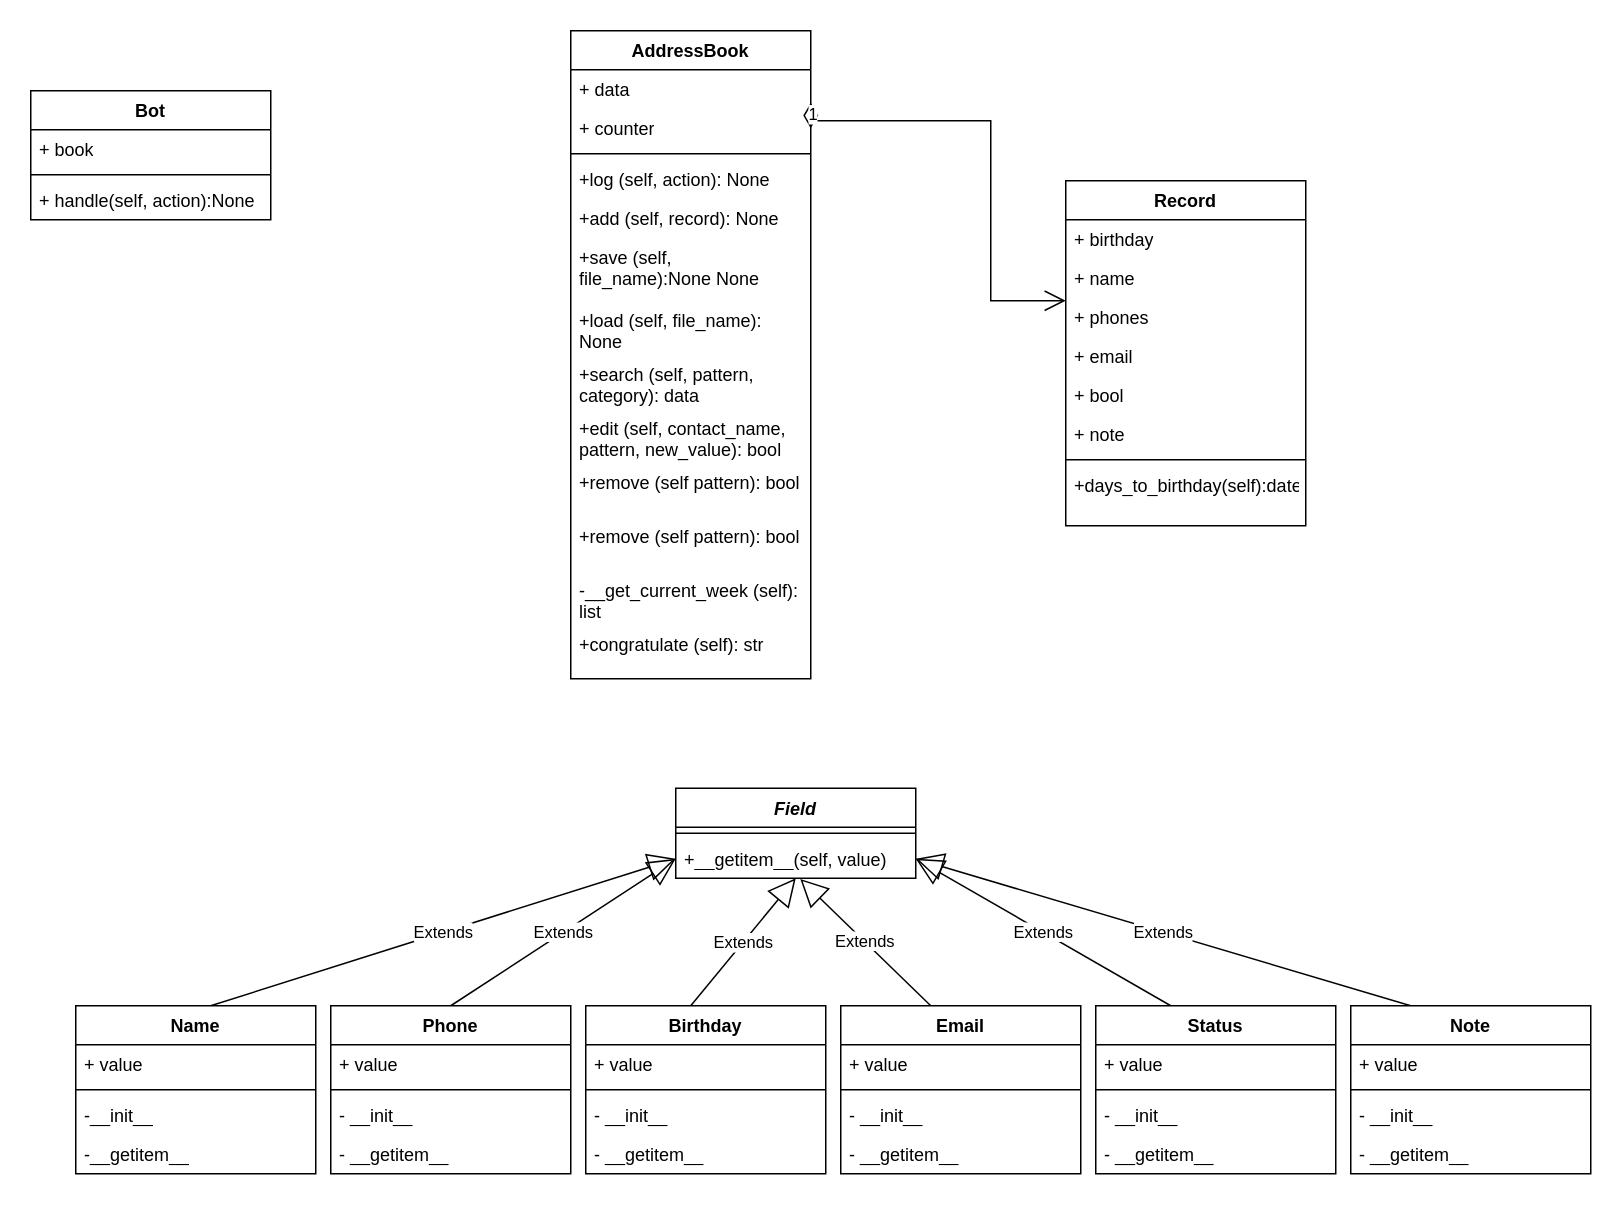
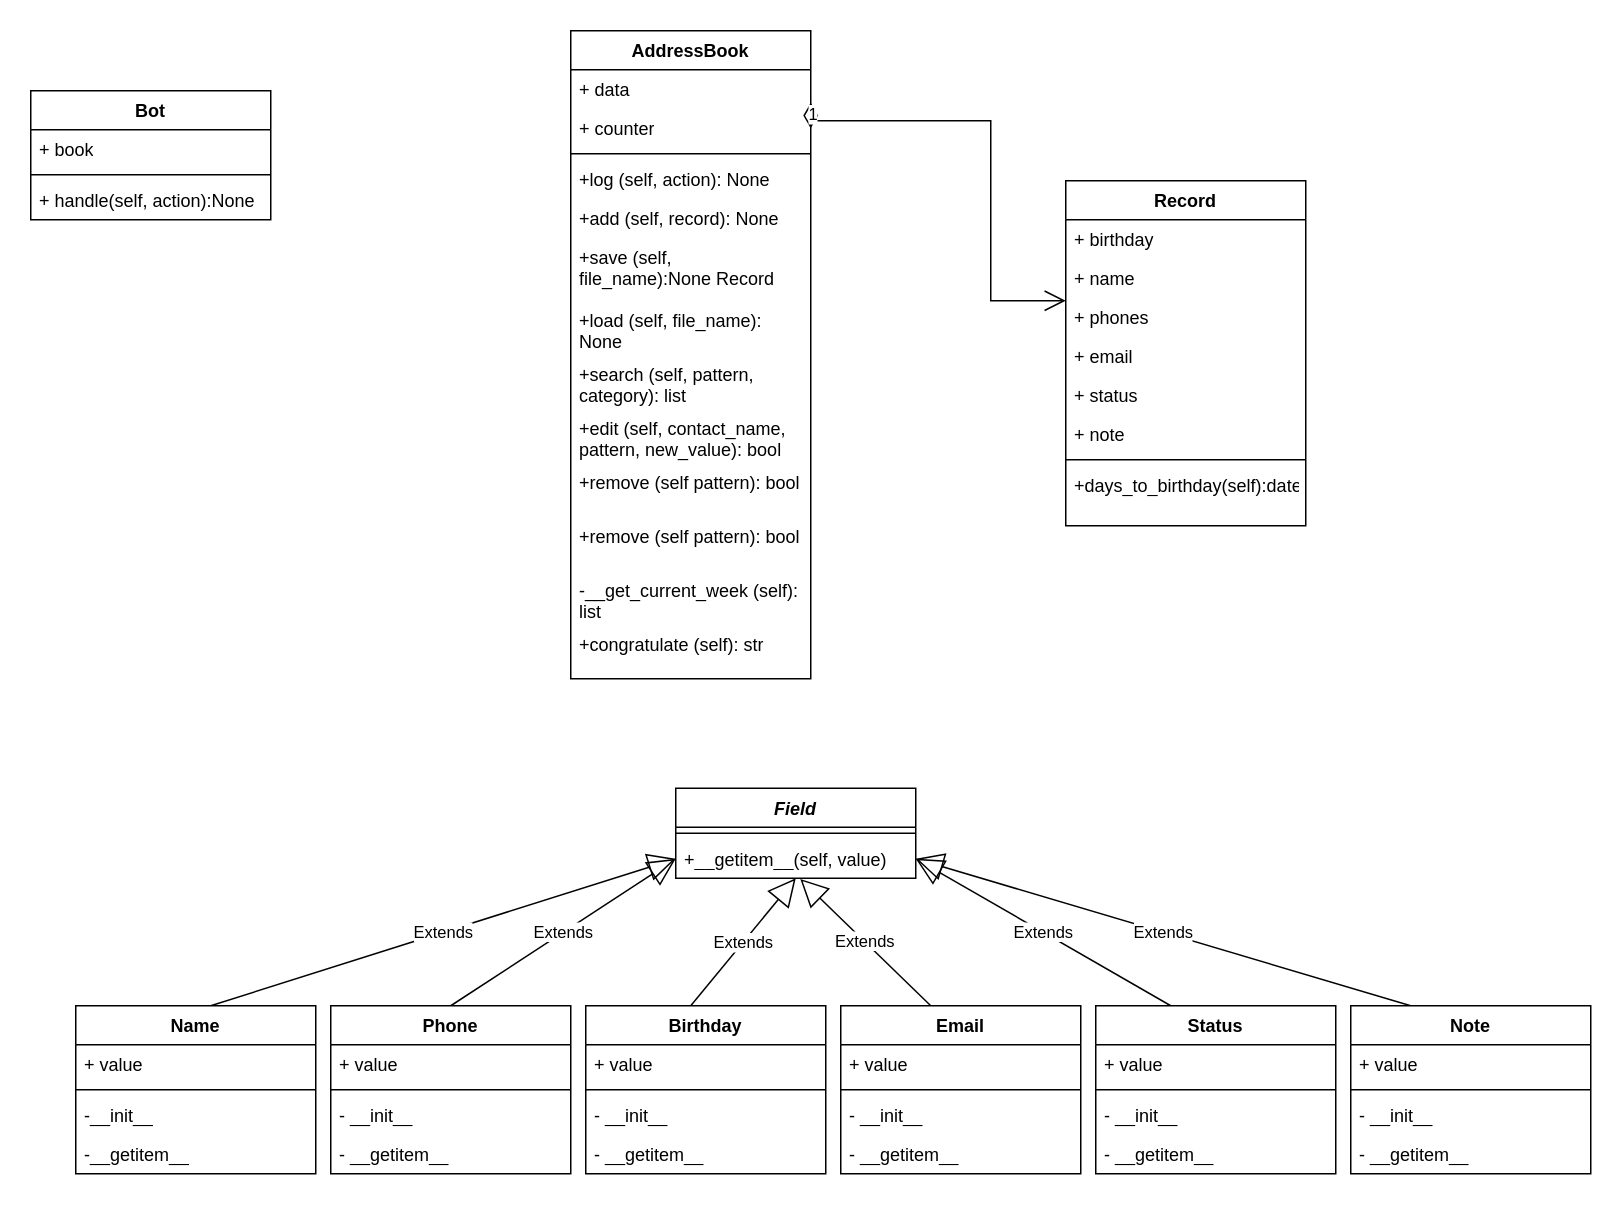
node "+save (self, file_name):None None": label "+save (self, file_name):None None" -> "+save (self, file_name):None Record"
node "+search (self, pattern, category): data": label "+search (self, pattern, category): data" -> "+search (self, pattern, category): list"
node "+ bool": label "+ bool" -> "+ status"
